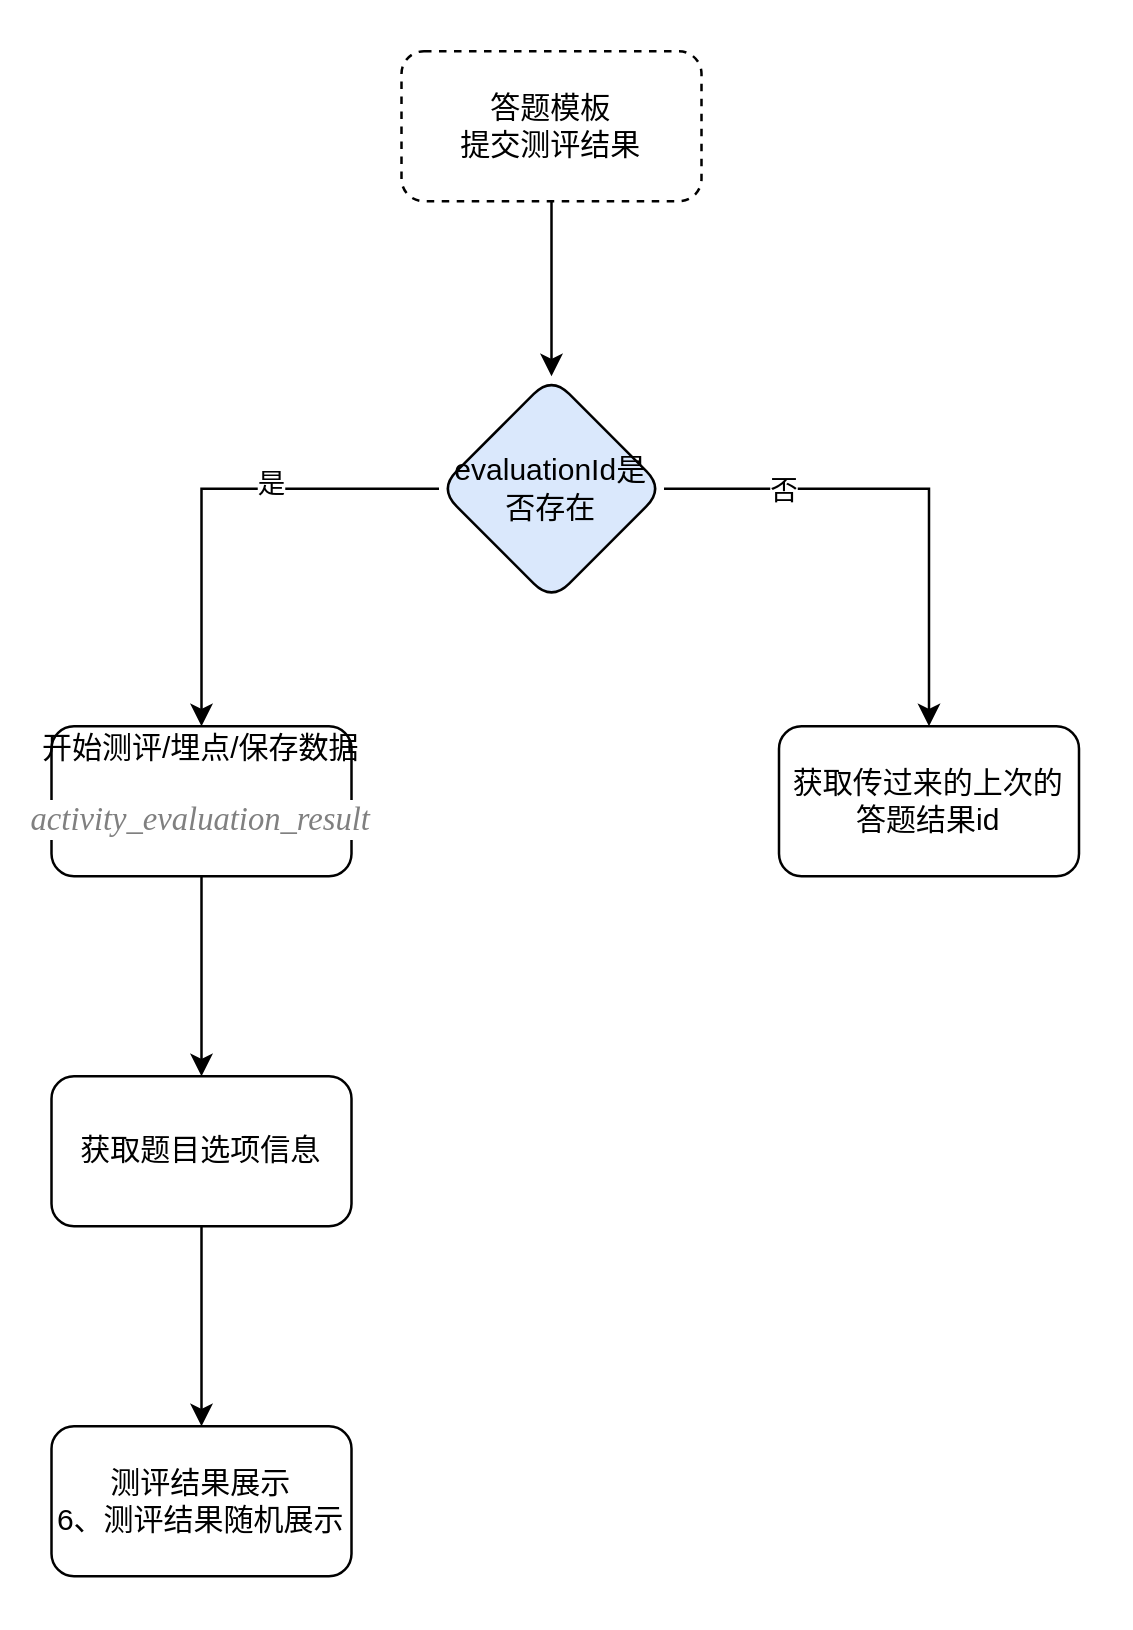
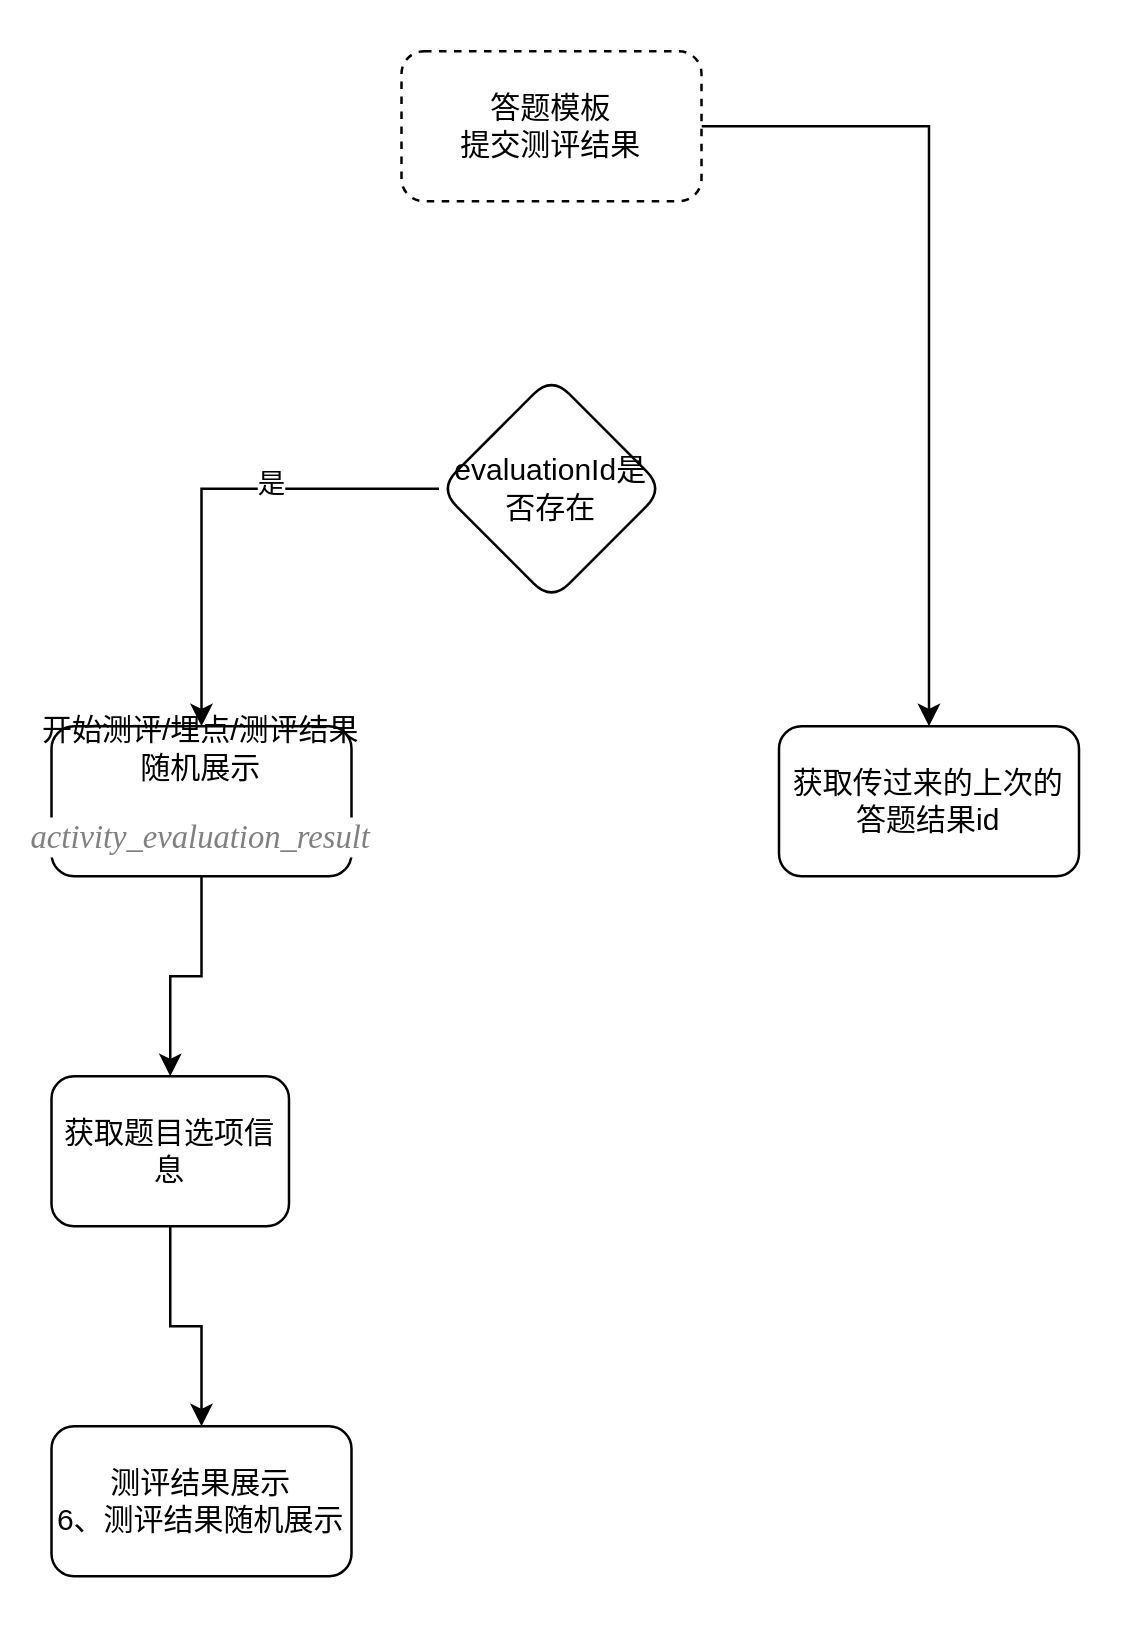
edge "答题模板 提交测评结果" -> "evaluationId是否存在": now "答题模板 提交测评结果" -> "获取传过来的上次的答题结果id"
node "evaluationId是否存在": fillcolor #dae8fc -> #ffffff
edge "evaluationId是否存在" -> "获取传过来的上次的答题结果id": removed, label "否"
node "开始测评/埋点/保存数据 activity_evaluation_result": label "开始测评/埋点/保存数据 activity_evaluation_result" -> "开始测评/埋点/测评结果随机展示 activity_evaluation_result"
node "获取题目选项信息": size 300x150 -> 238x150
